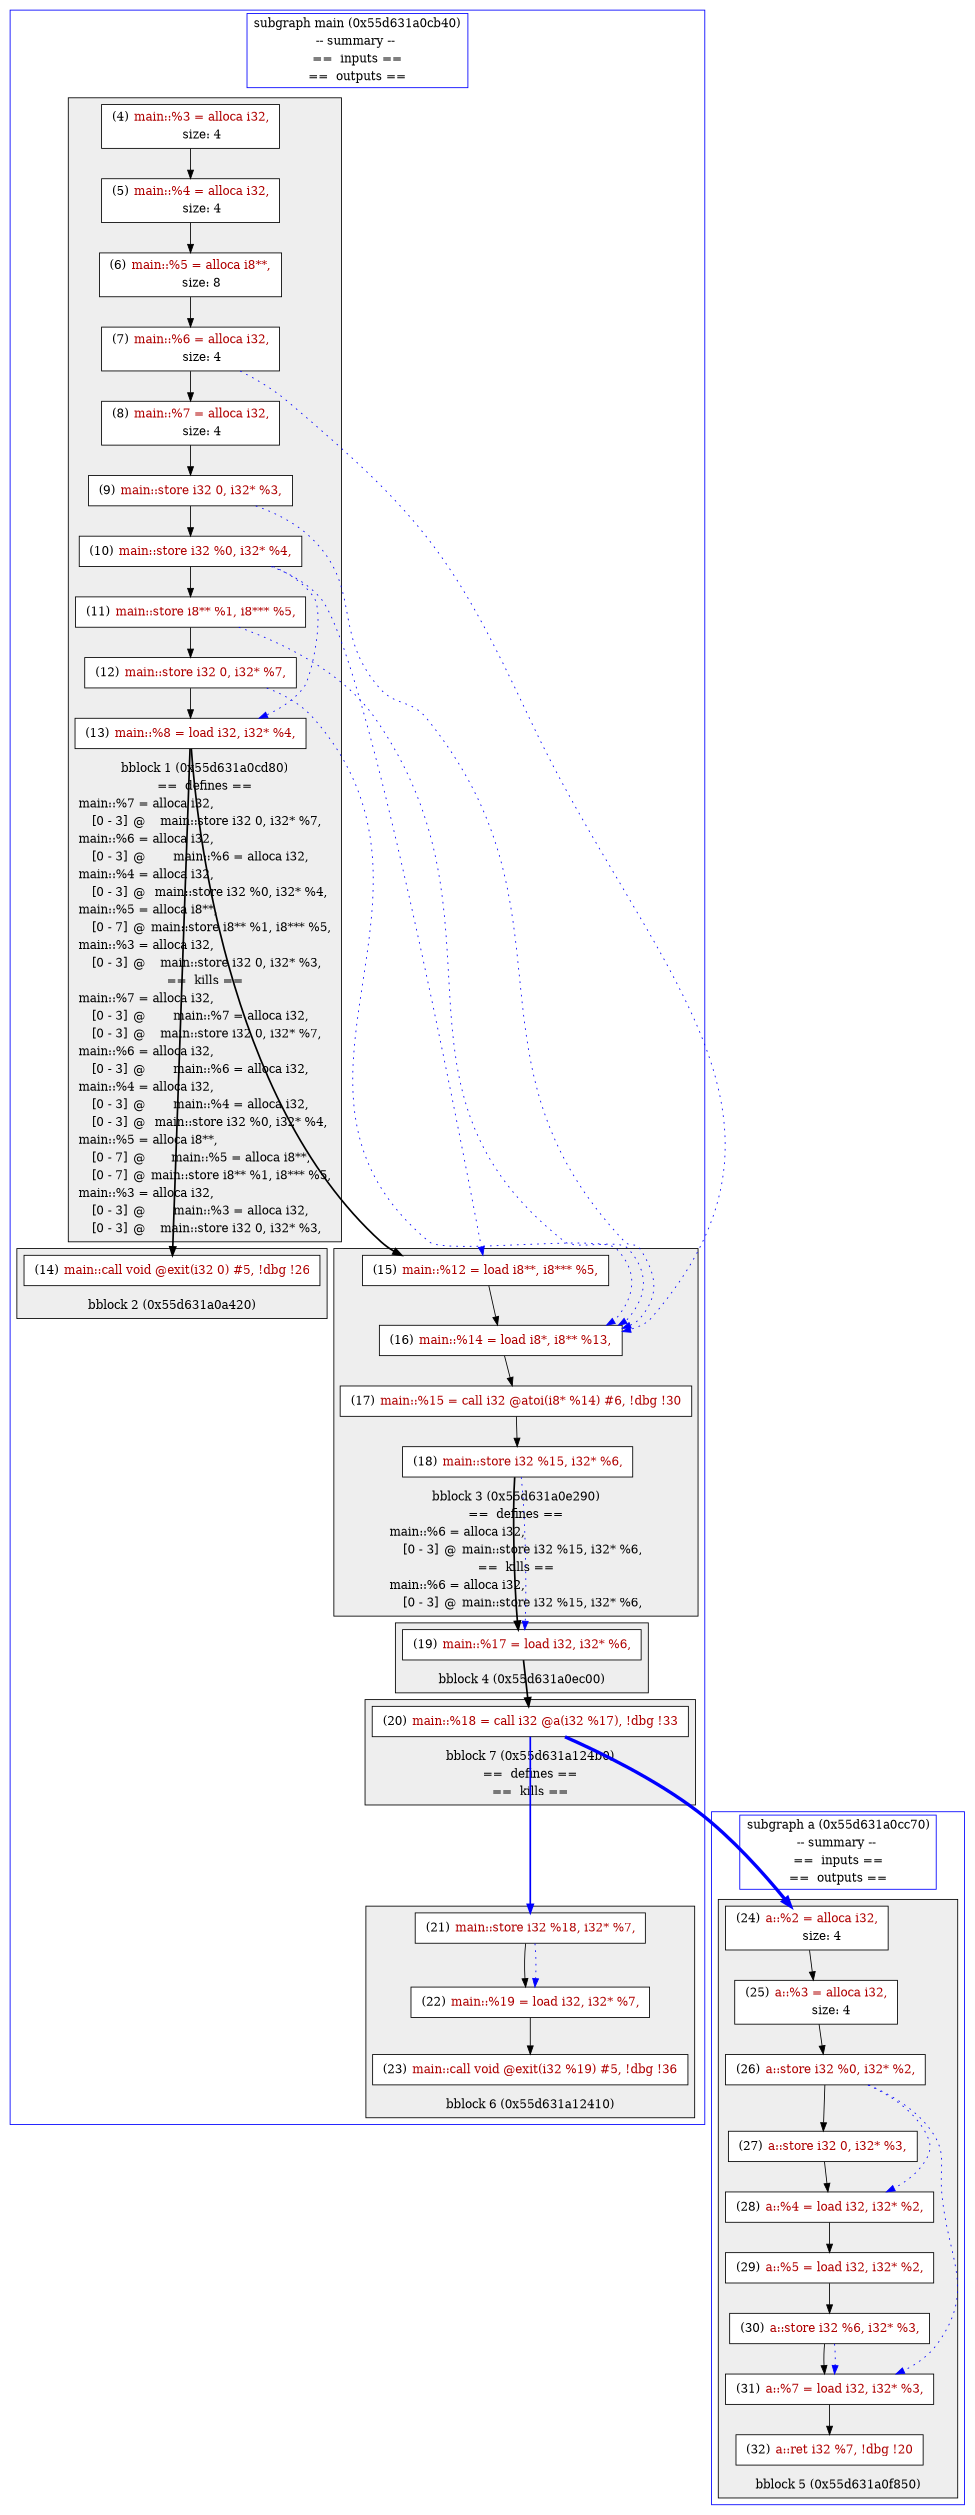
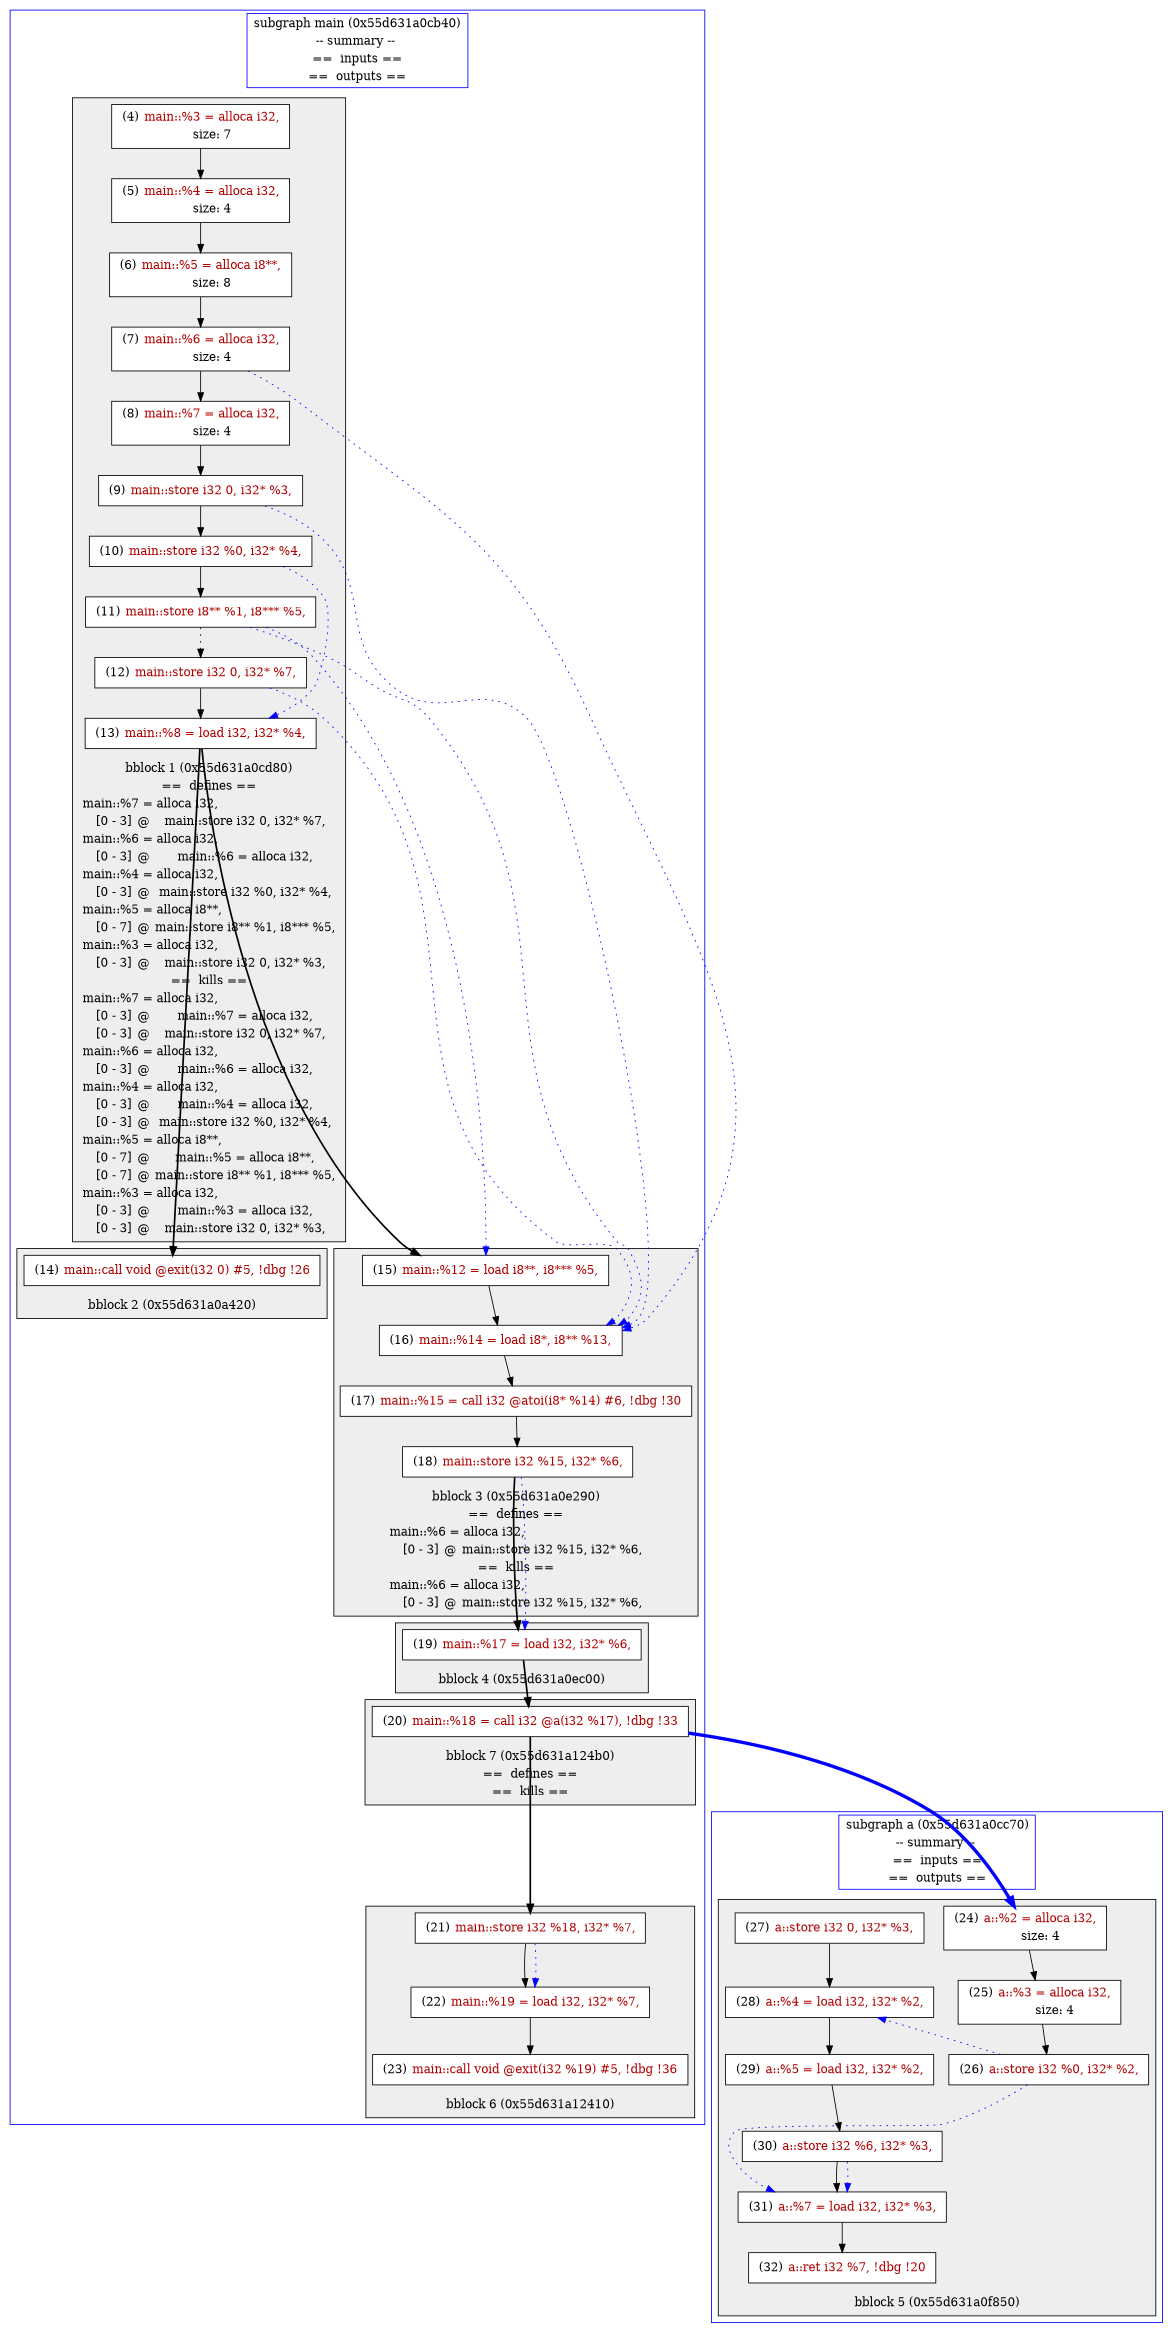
node "(4)": text "size: 4" -> "size: 7"
edge "(11)" -> "(12)": style solid -> dotted
edge "(10)" -> "(15)": now "(11)" -> "(15)"
edge "(20)" -> "(21)": color blue -> black
edge "(26)" -> "(27)": removed
